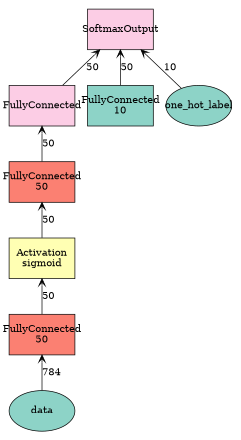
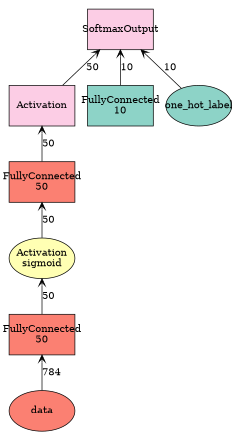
edge "FullyConnected 10" -> "SoftmaxOutput": label "50" -> "10"
node "FullyConnected": label "FullyConnected" -> "Activation"
node "Activation sigmoid": shape box -> ellipse
node "data": fillcolor #8dd3c7 -> #fb8072
